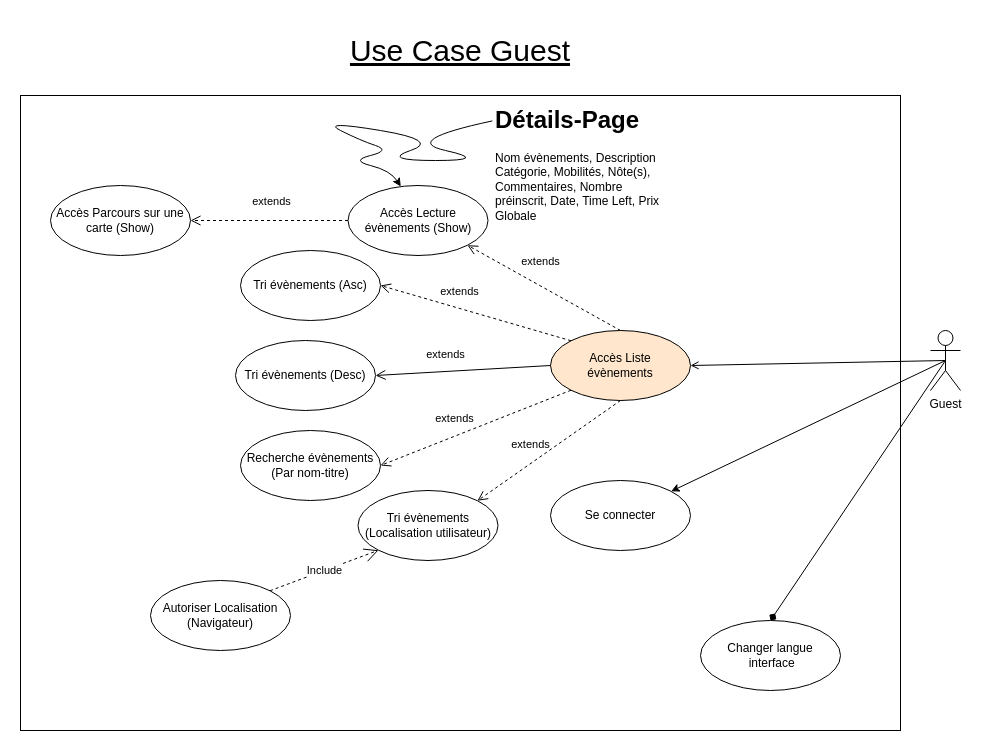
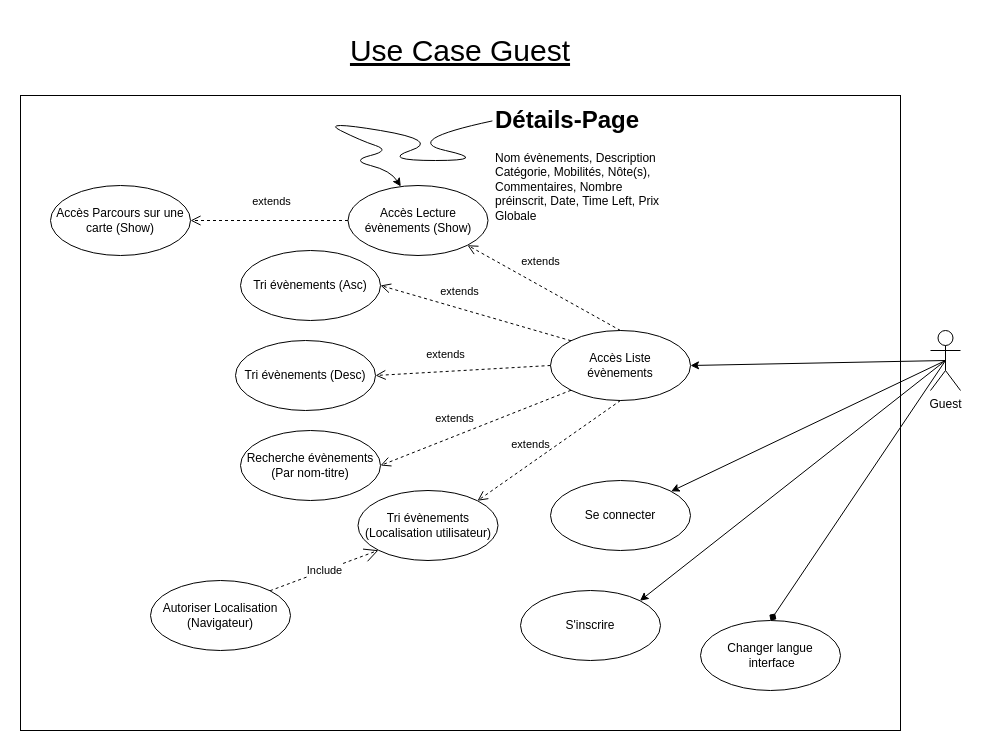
edge "Guest" -> "Accès Liste évènements": arrowhead open -> classic
node "Accès Liste évènements": fillcolor #ffe6cc -> #ffffff
edge "Accès Liste évènements" -> "Tri évènements (Desc)": style solid -> dashed
edge "Guest" -> "S'inscrire": added
node "S'inscrire": added
